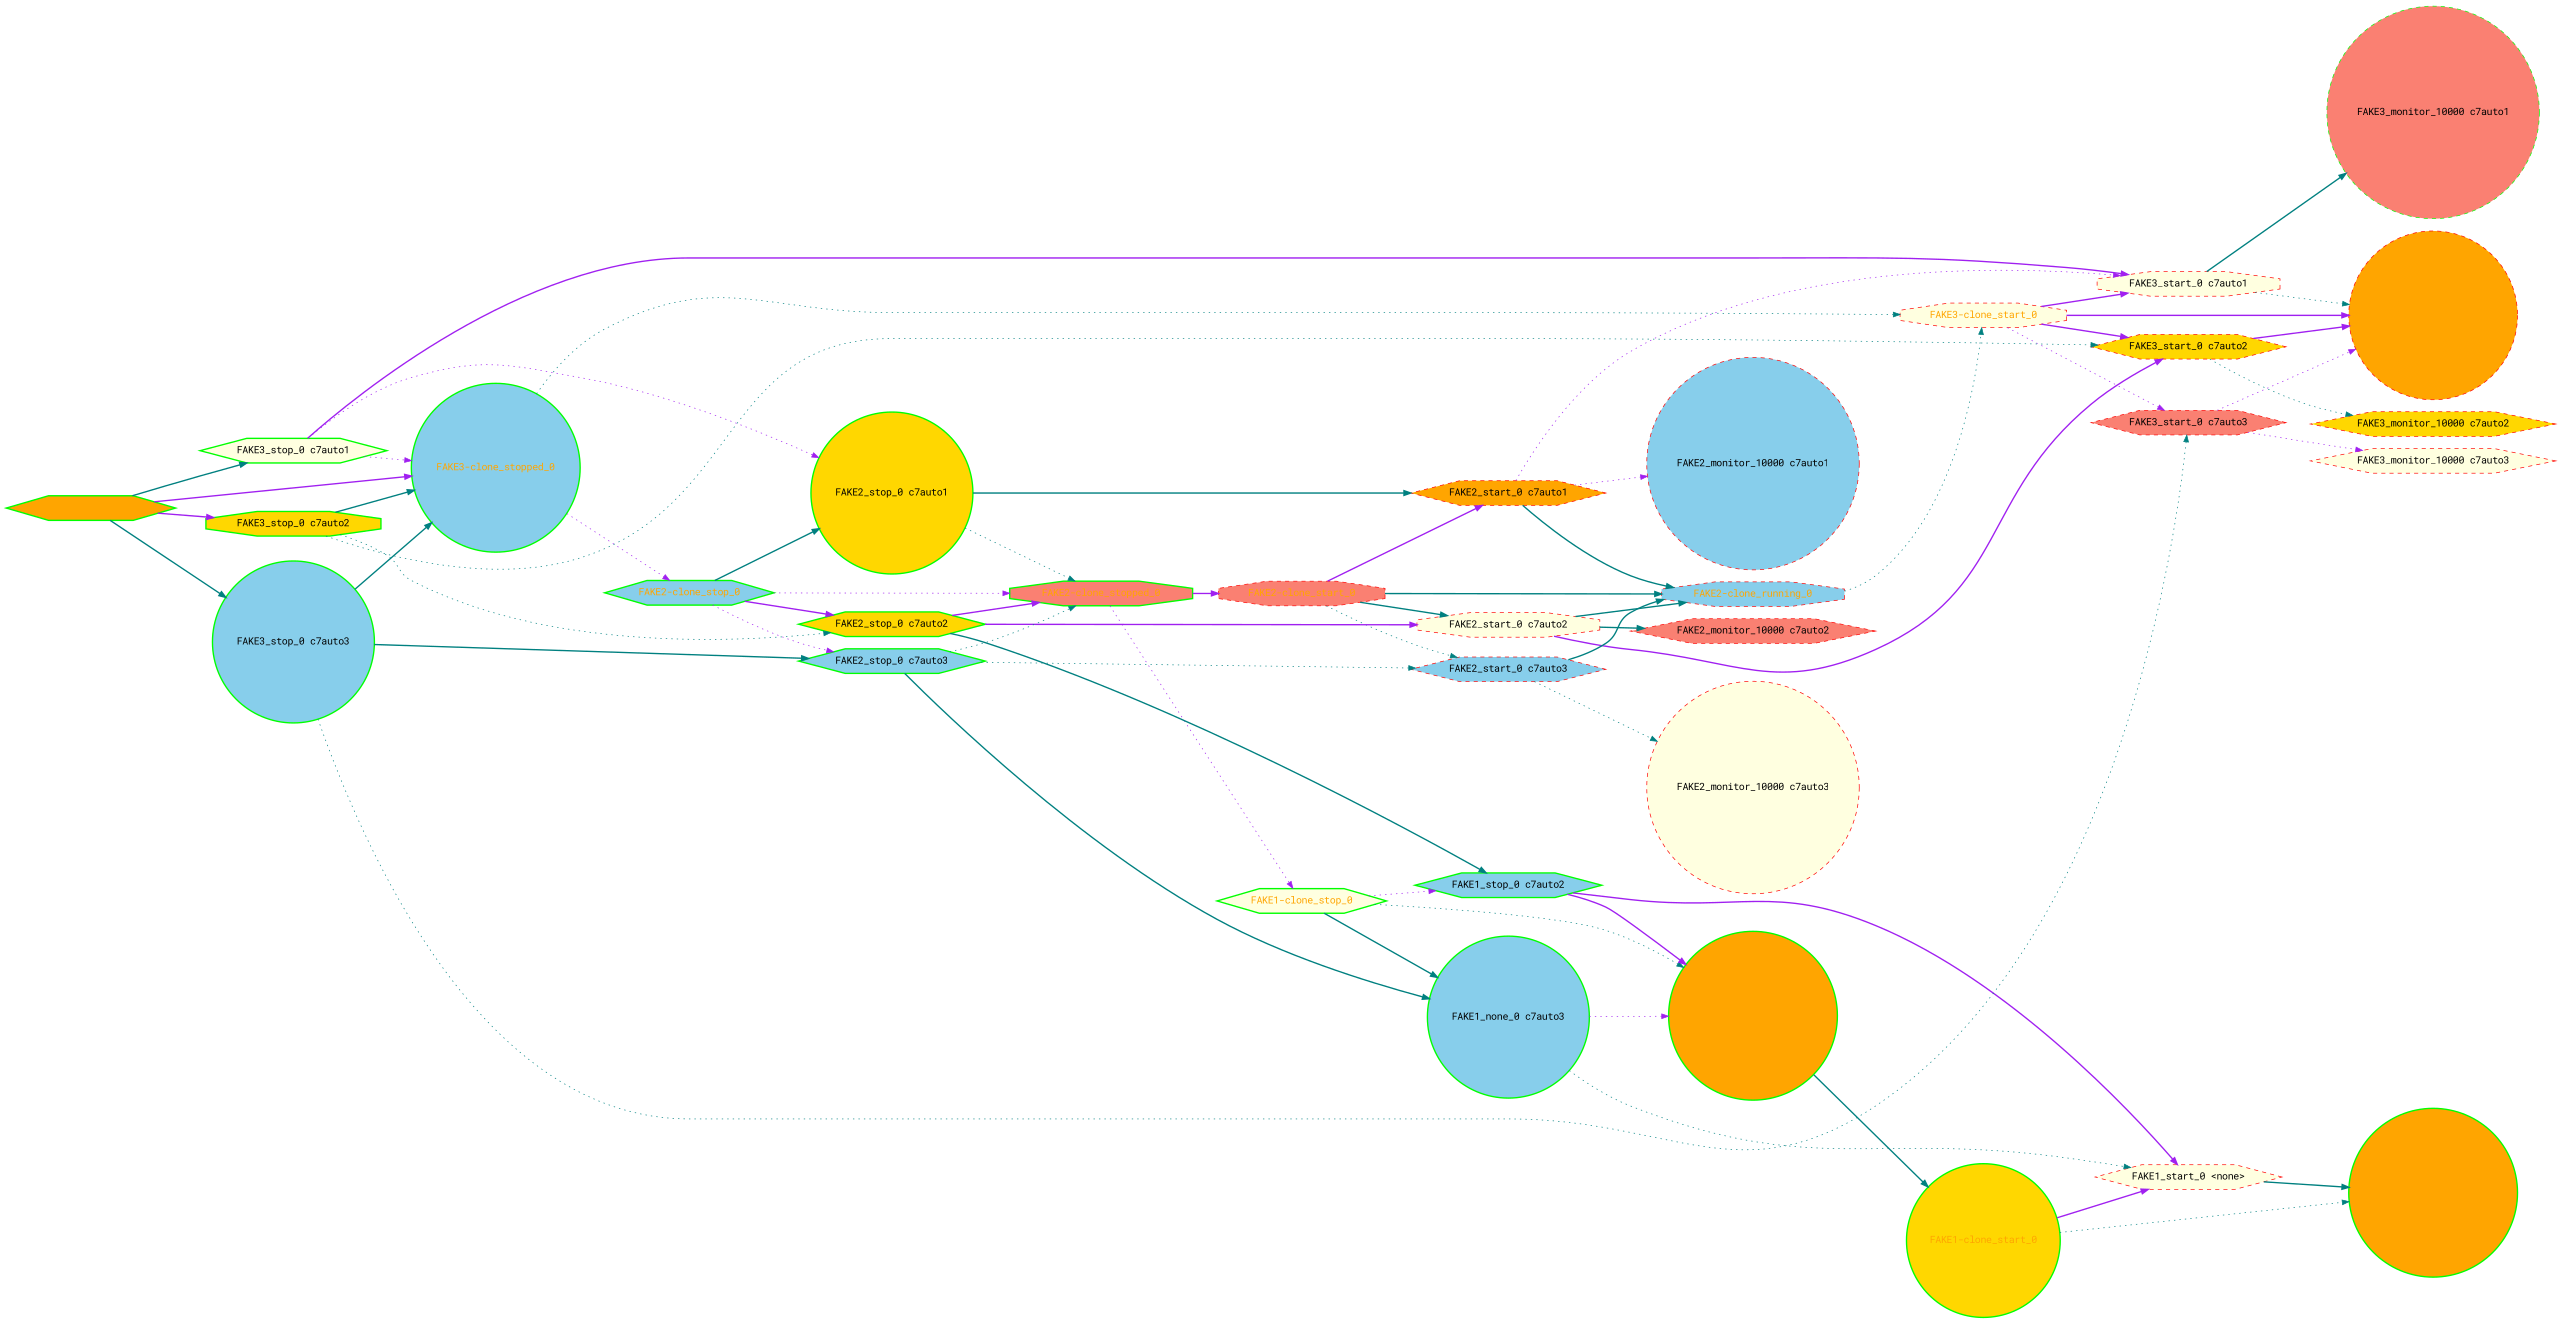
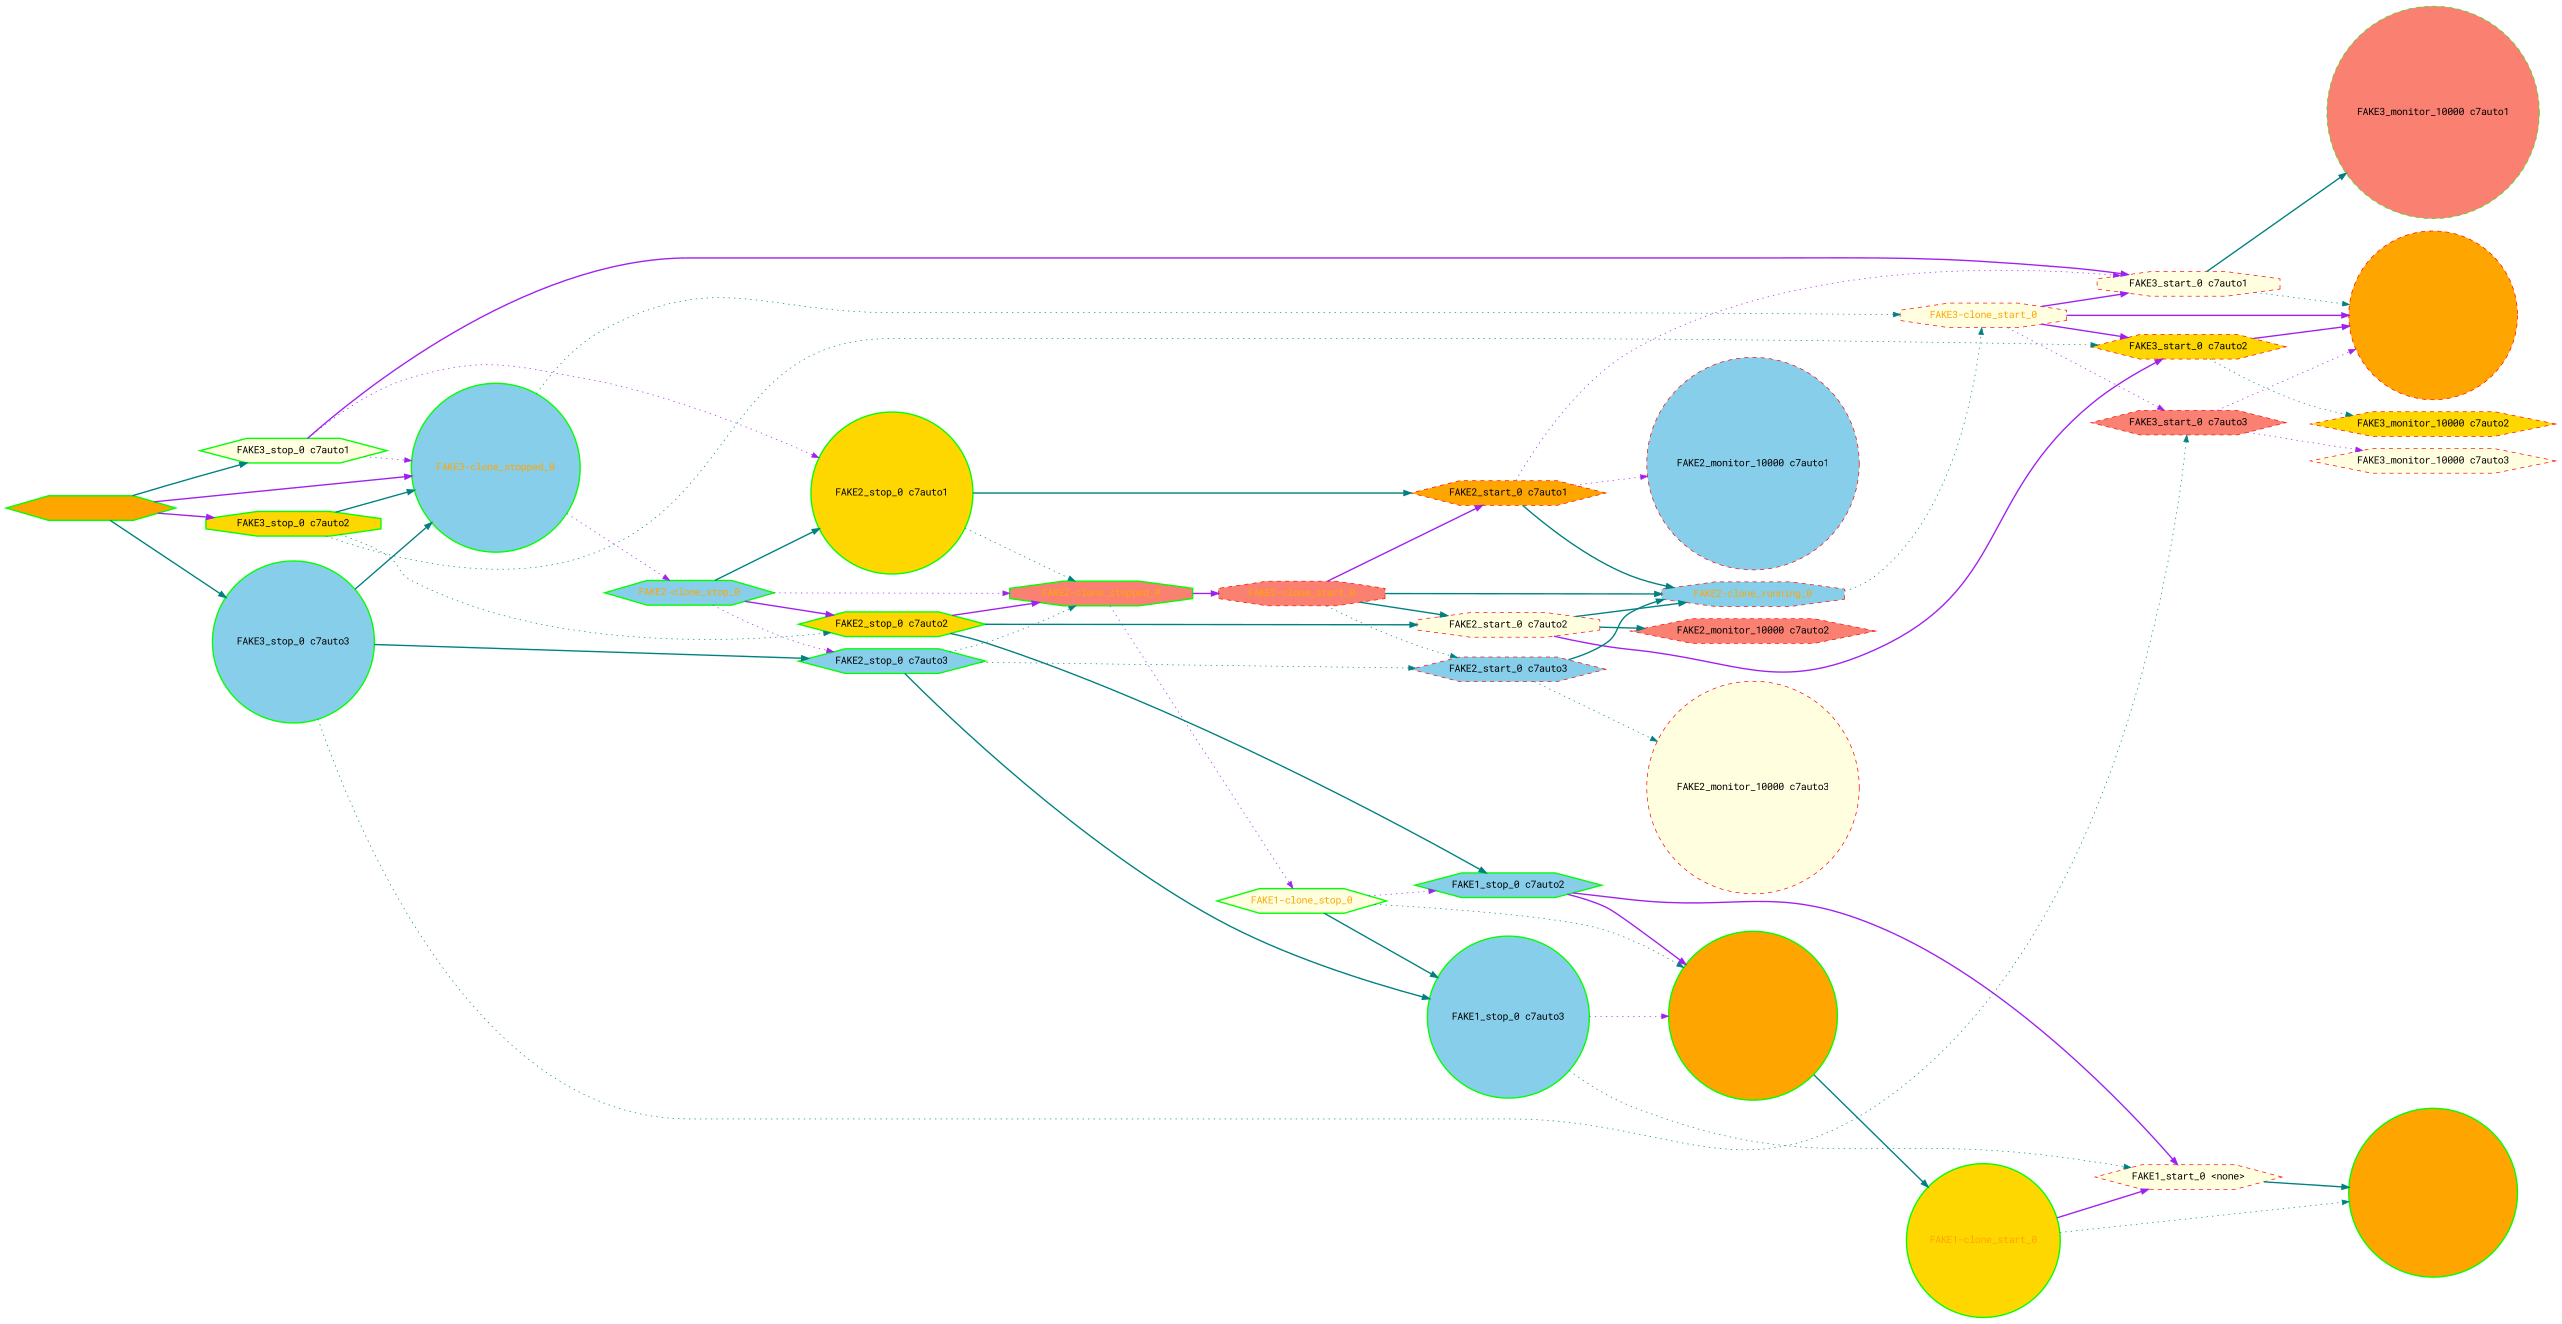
edge "FAKE2_stop_0 c7auto2" -> "FAKE2_start_0 c7auto2": color purple -> teal
node "FAKE1_none_0 c7auto3": label "FAKE1_none_0 c7auto3" -> "FAKE1_stop_0 c7auto3"
